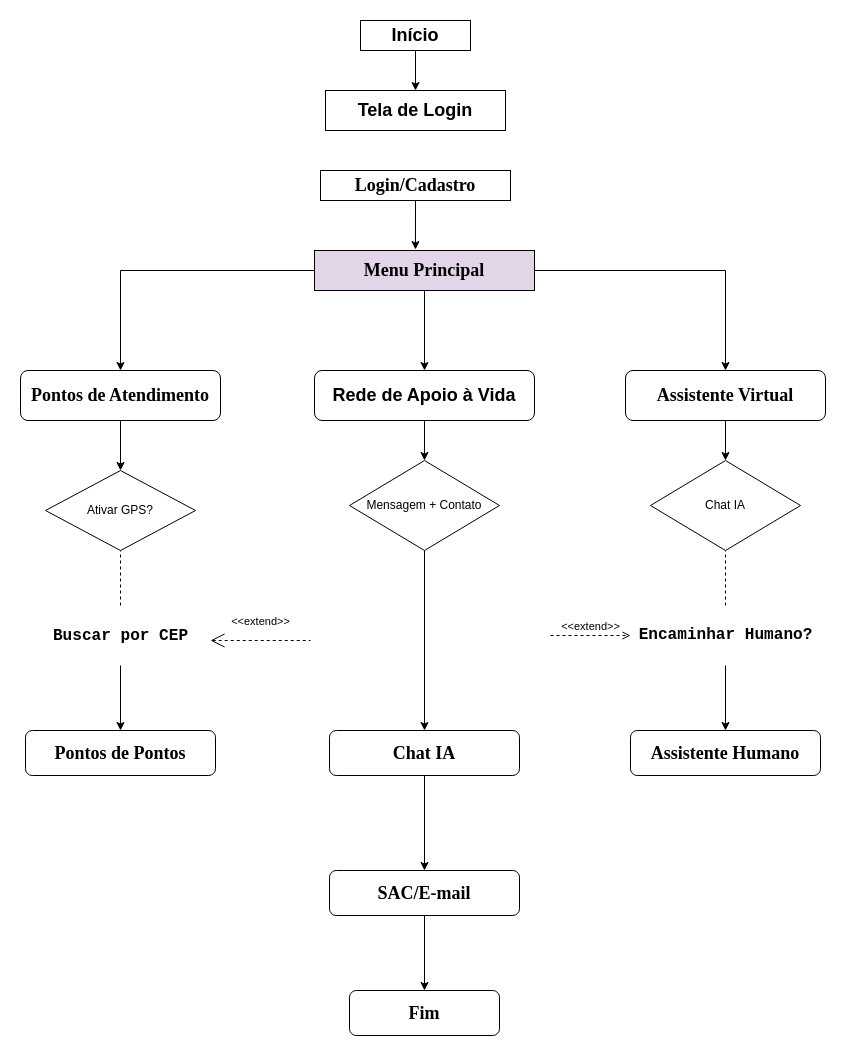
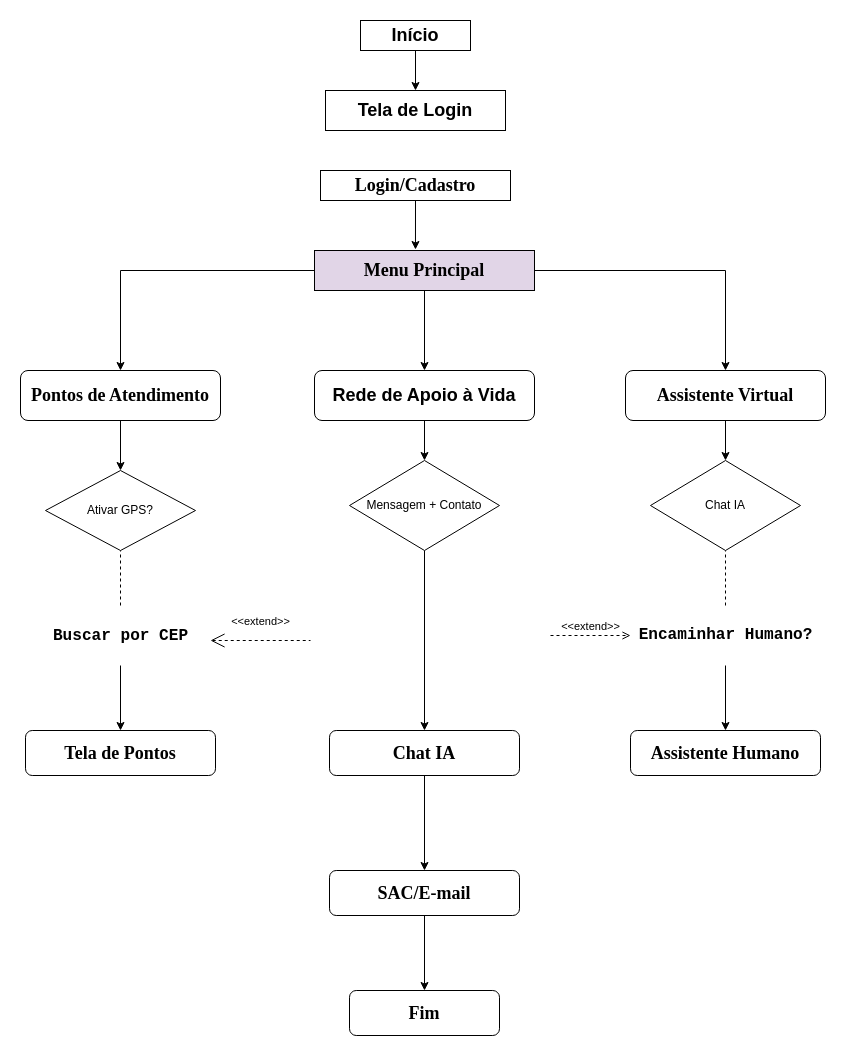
node "Pontos de Pontos": label "Pontos de Pontos" -> "Tela de Pontos"
